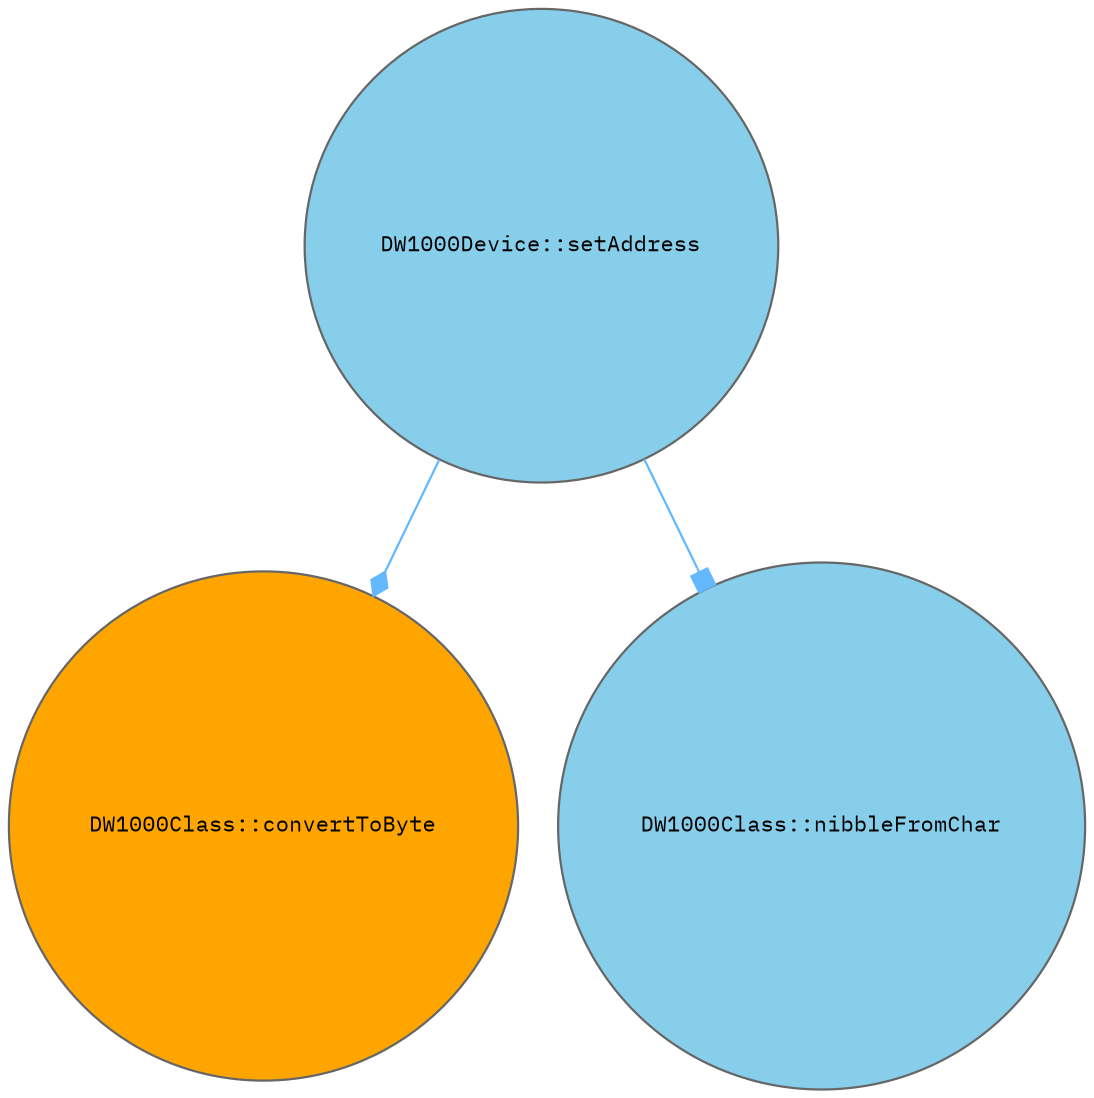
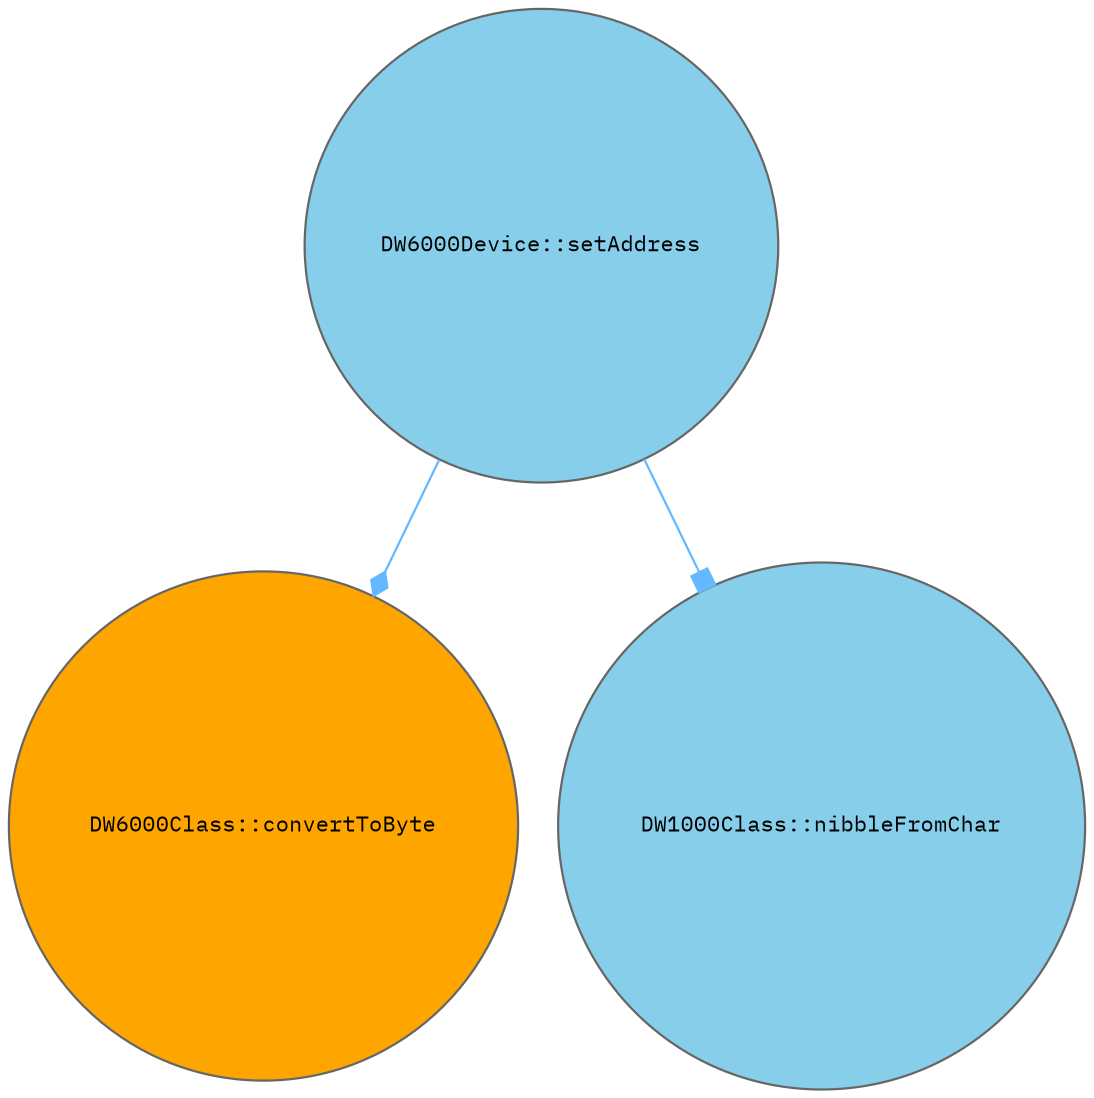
node "DW1000Device::setAddress": label "DW1000Device::setAddress" -> "DW6000Device::setAddress"
node "DW1000Class::convertToByte": label "DW1000Class::convertToByte" -> "DW6000Class::convertToByte"
